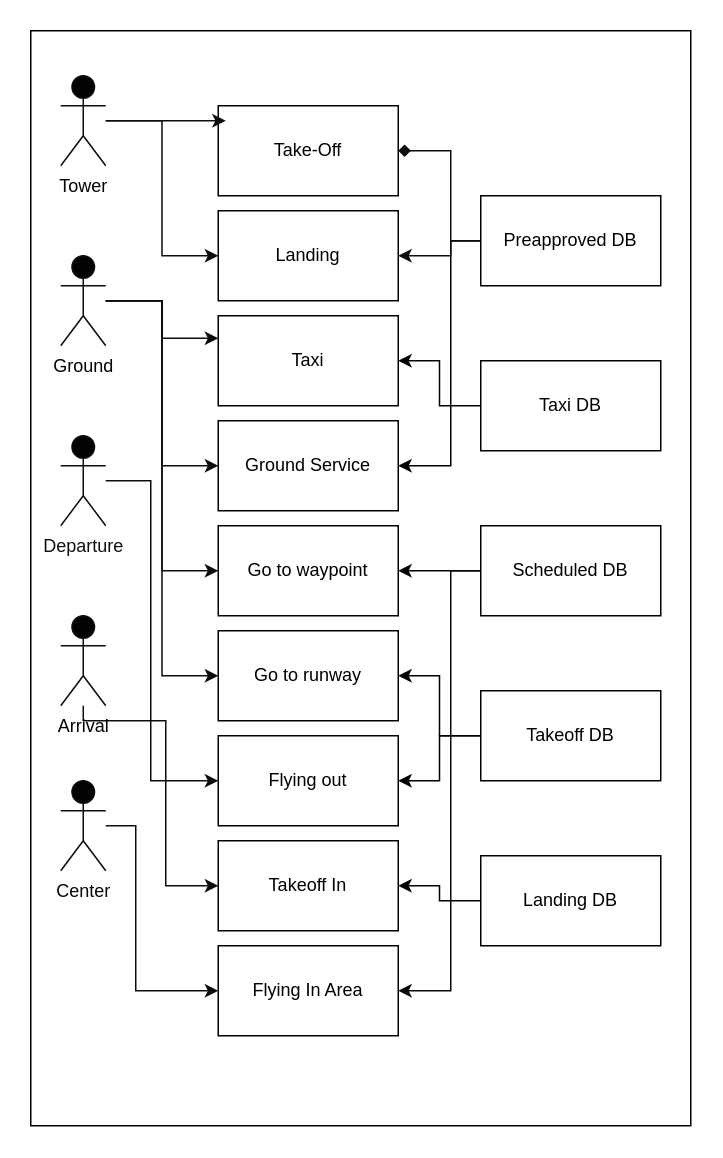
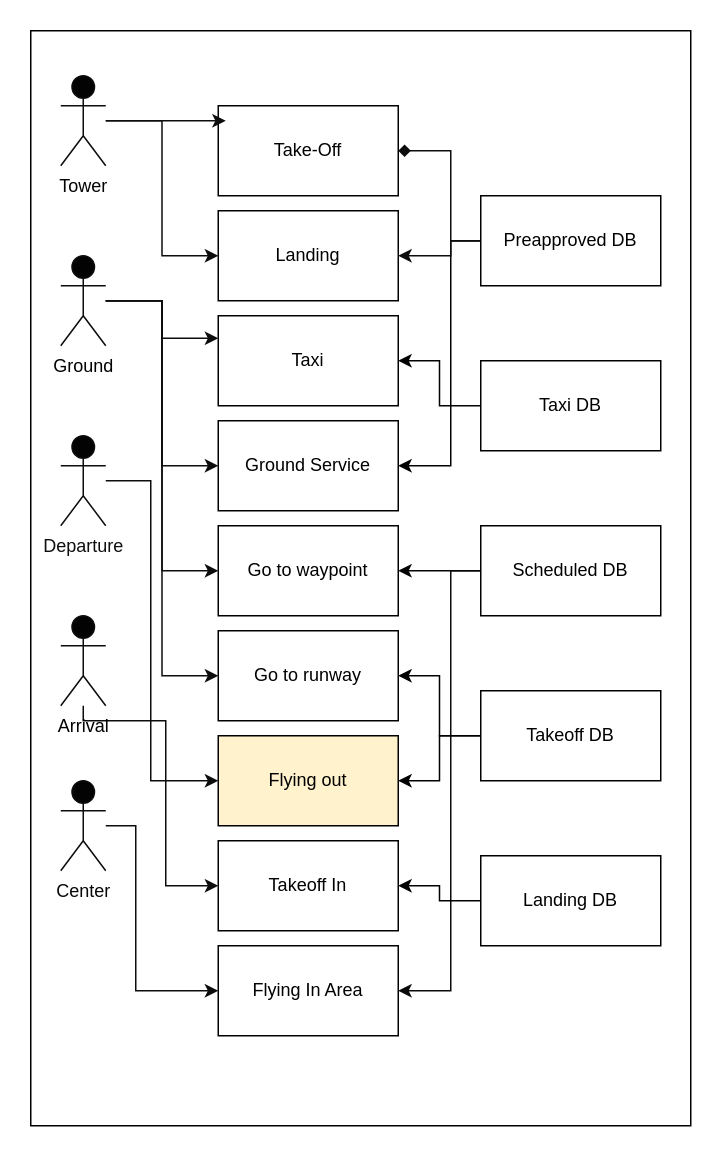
node "Flying out": fillcolor #ffffff -> #fff2cc
